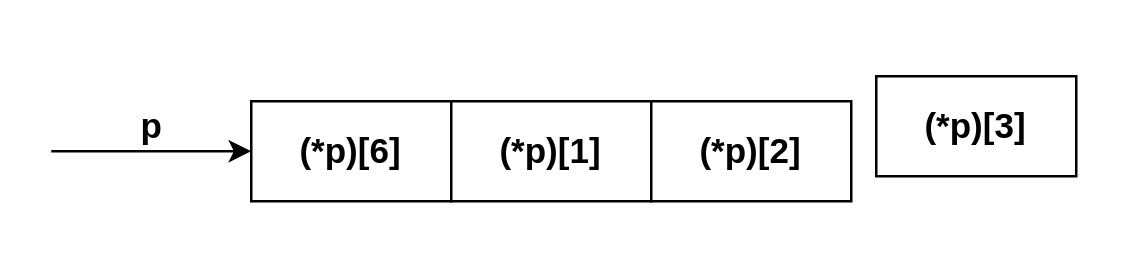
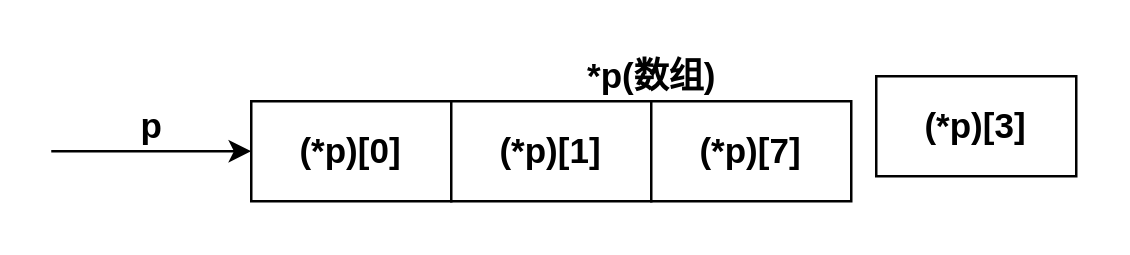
node "*p(数组)": added
node "(*p)[6]": label "(*p)[6]" -> "(*p)[0]"
node "(*p)[2]": label "(*p)[2]" -> "(*p)[7]"
